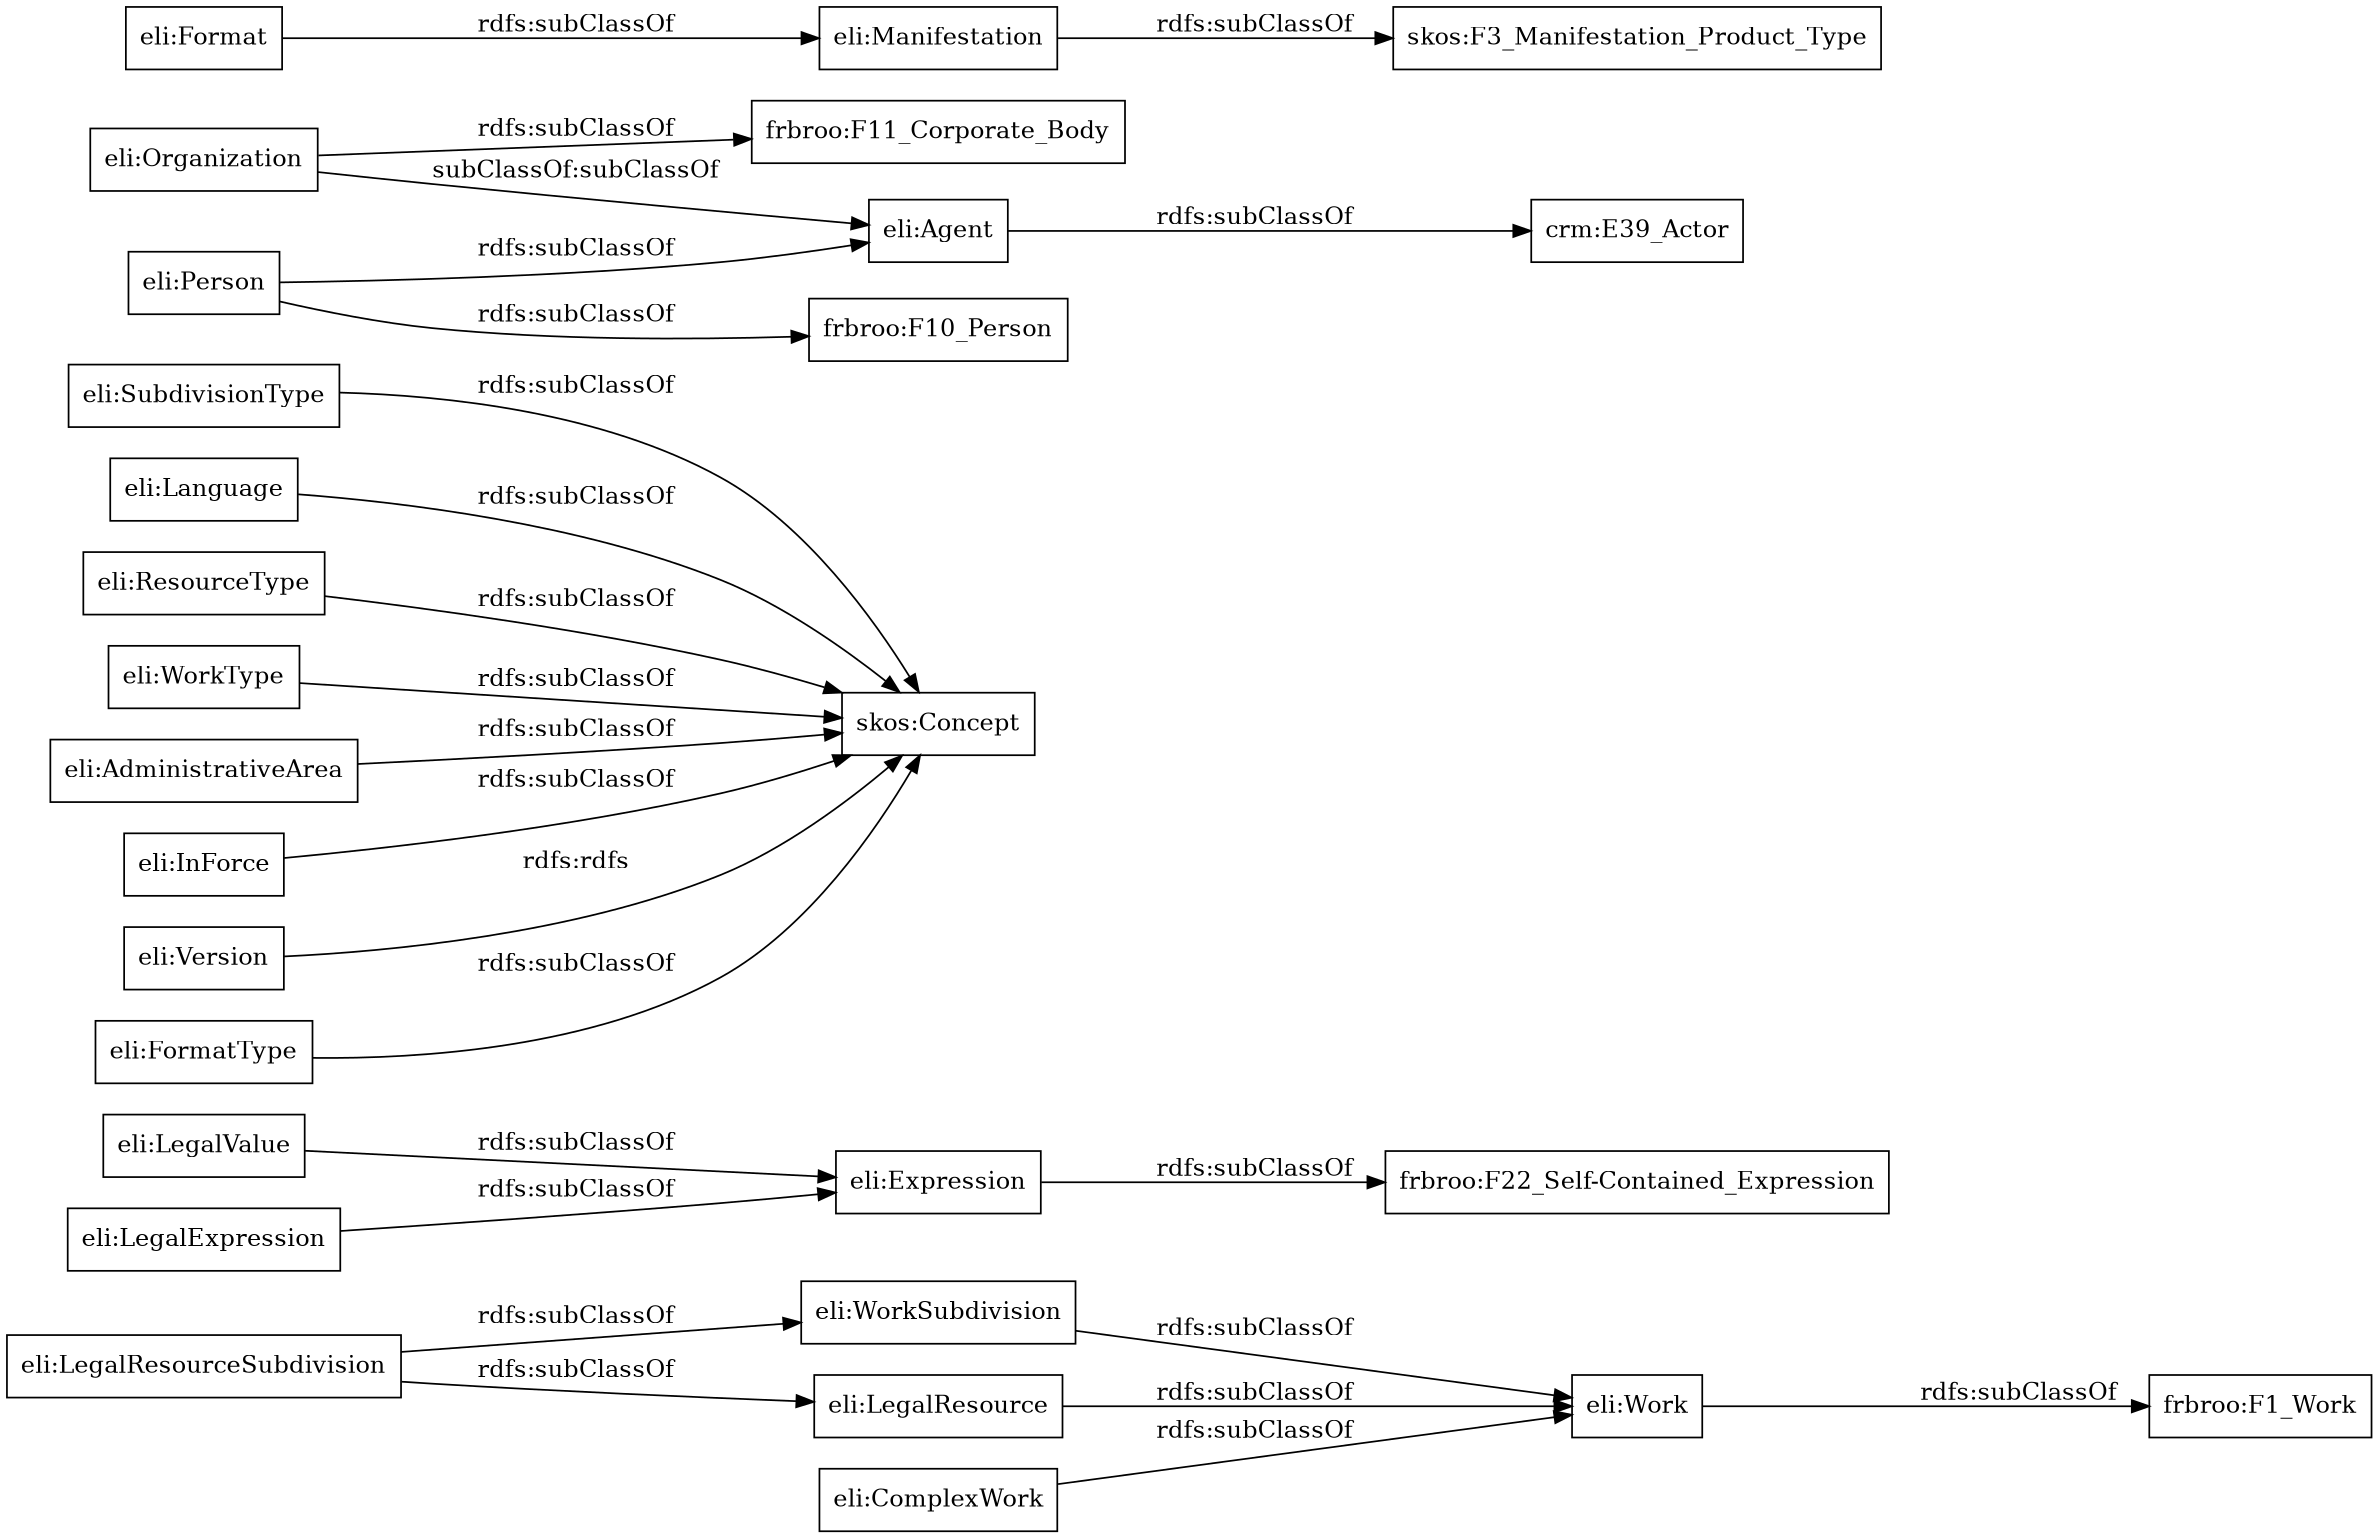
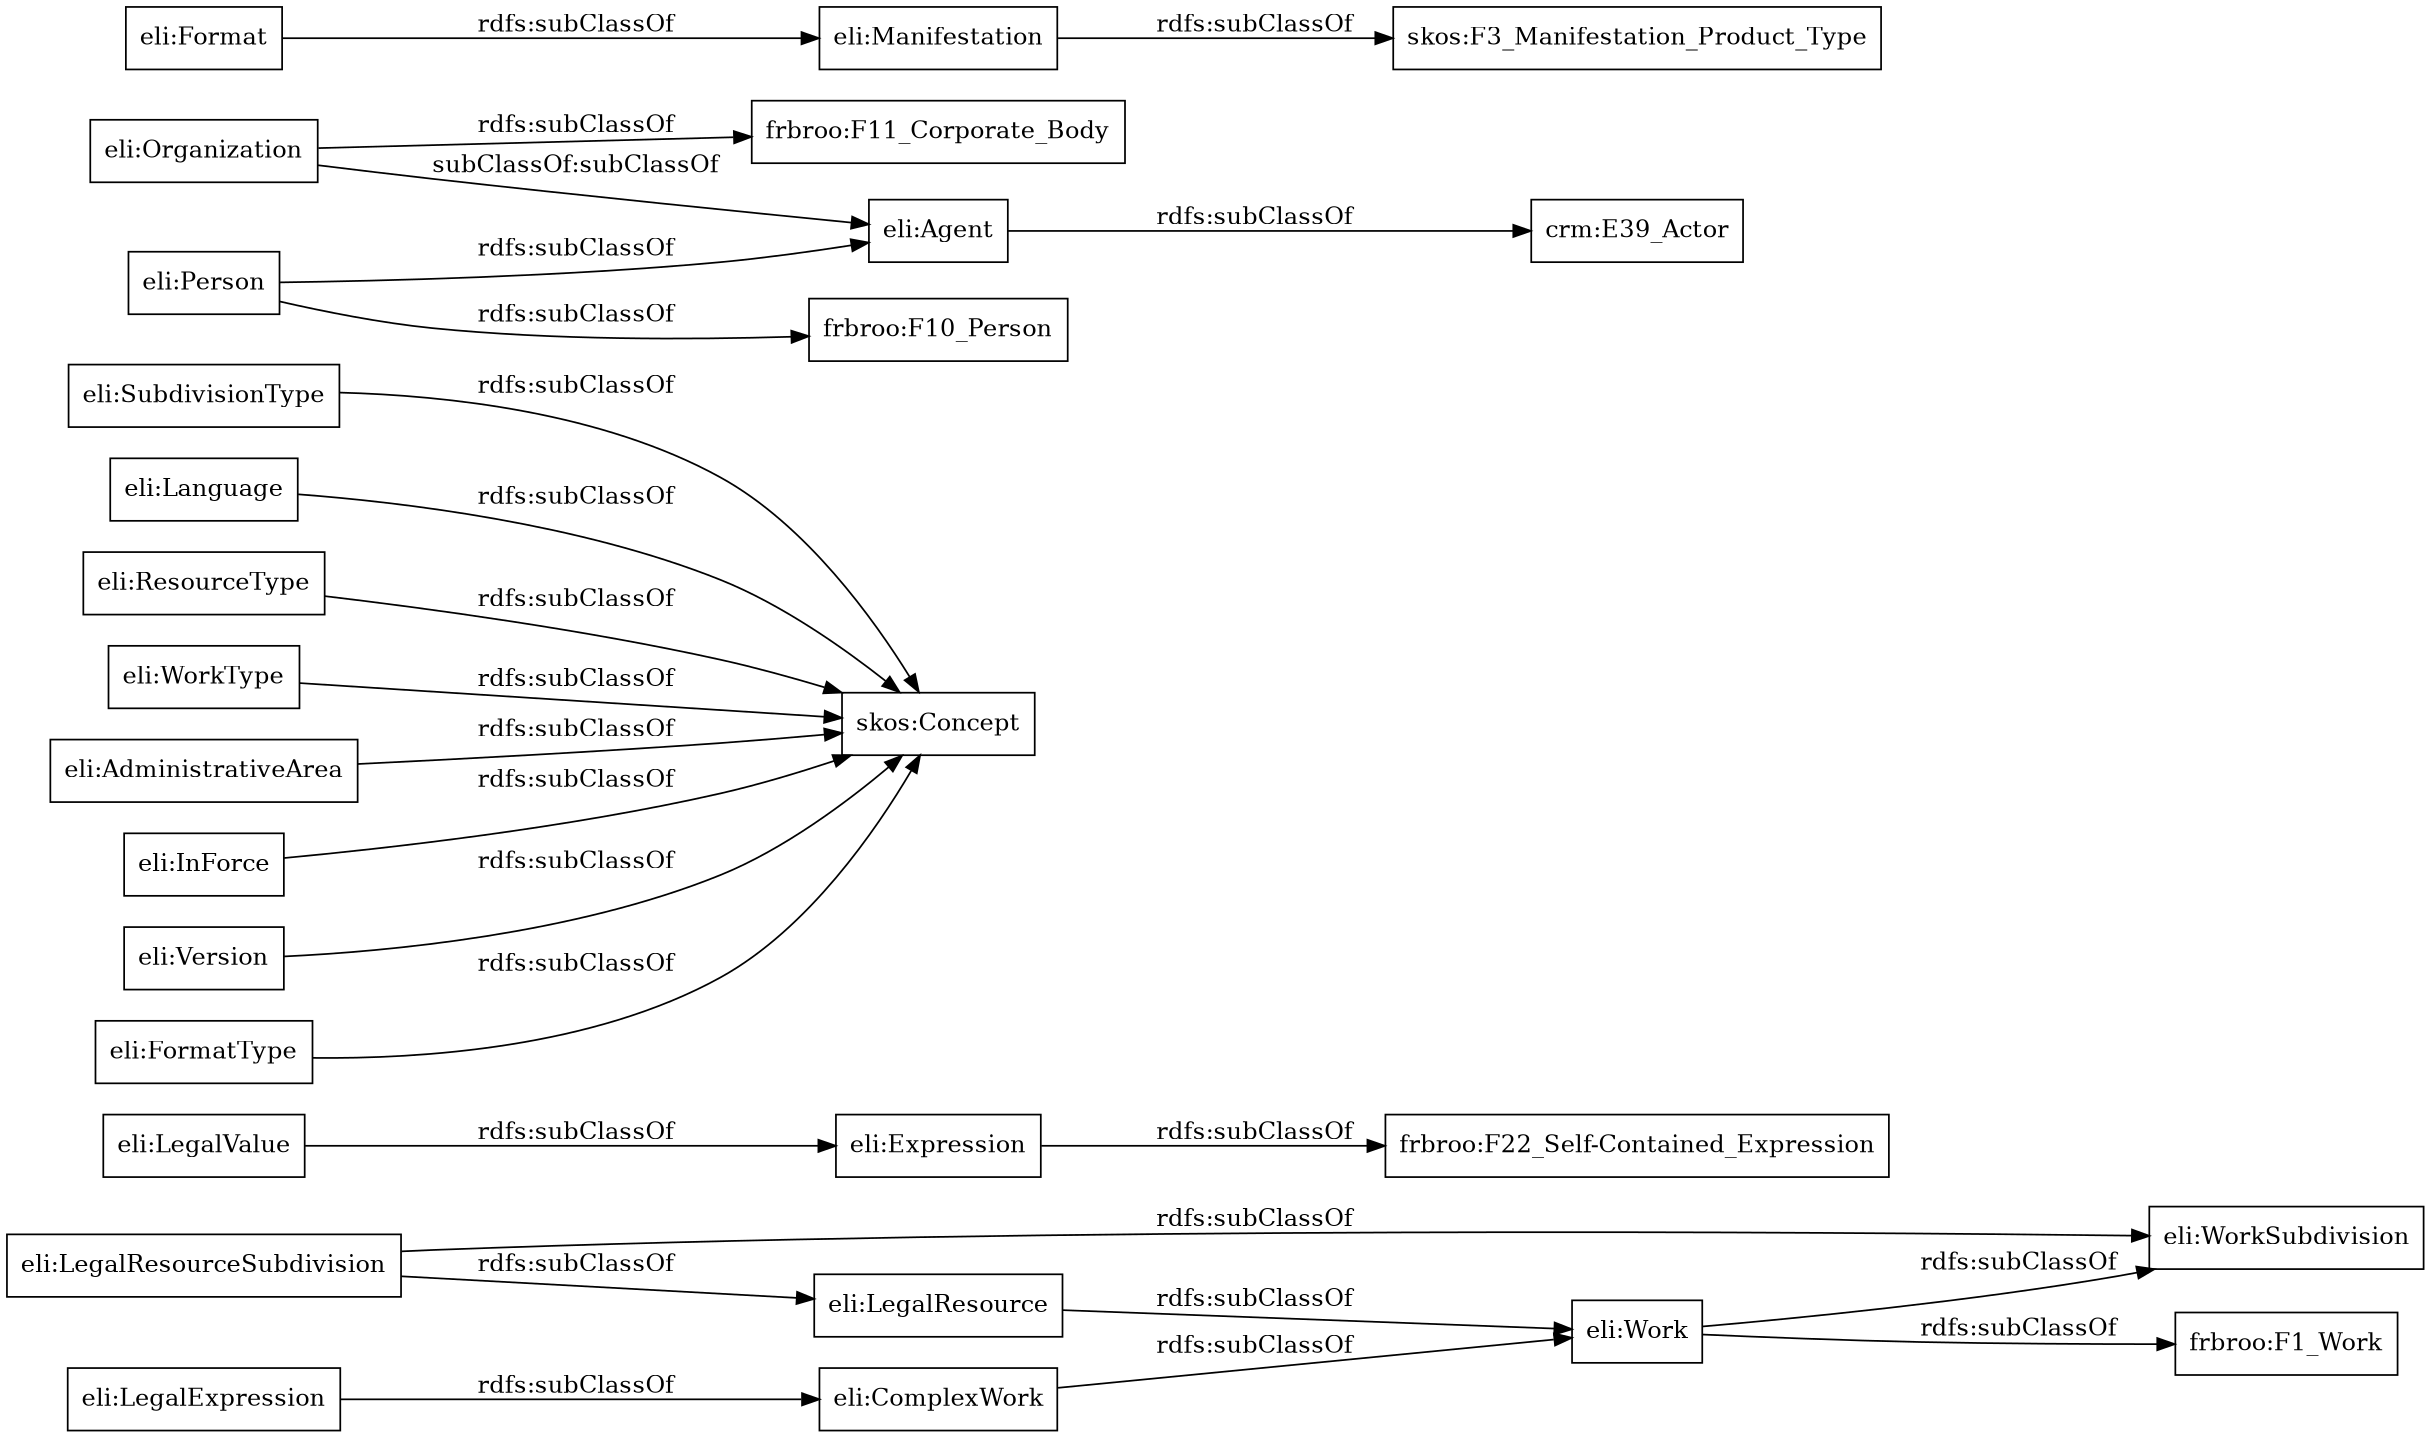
edge "eli:Version" -> "skos:Concept": label "rdfs:rdfs" -> "rdfs:subClassOf"
edge "eli:LegalExpression" -> "eli:Expression": now "eli:LegalExpression" -> "eli:ComplexWork"
edge "eli:WorkSubdivision" -> "eli:Work": reversed
